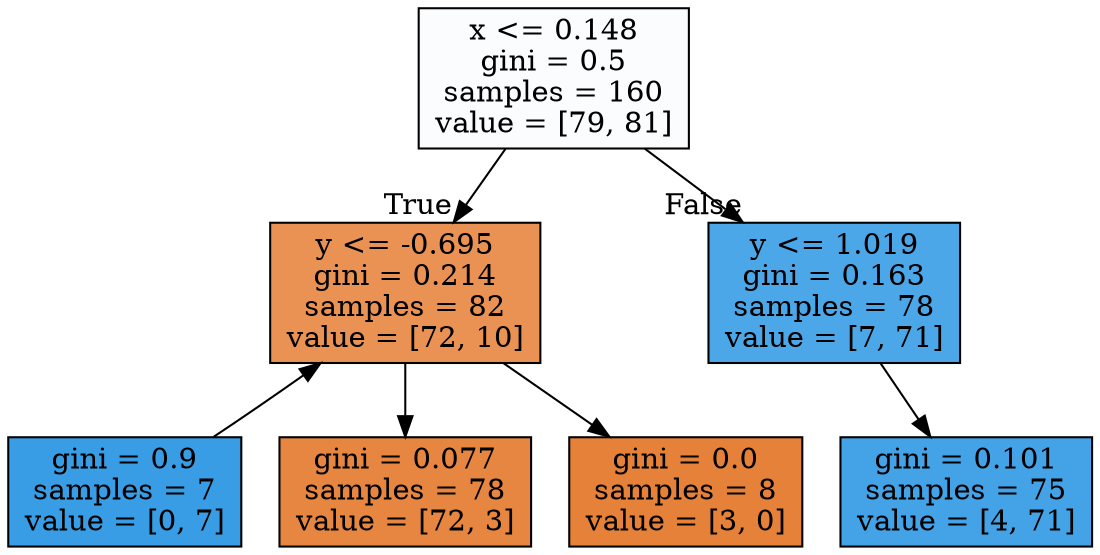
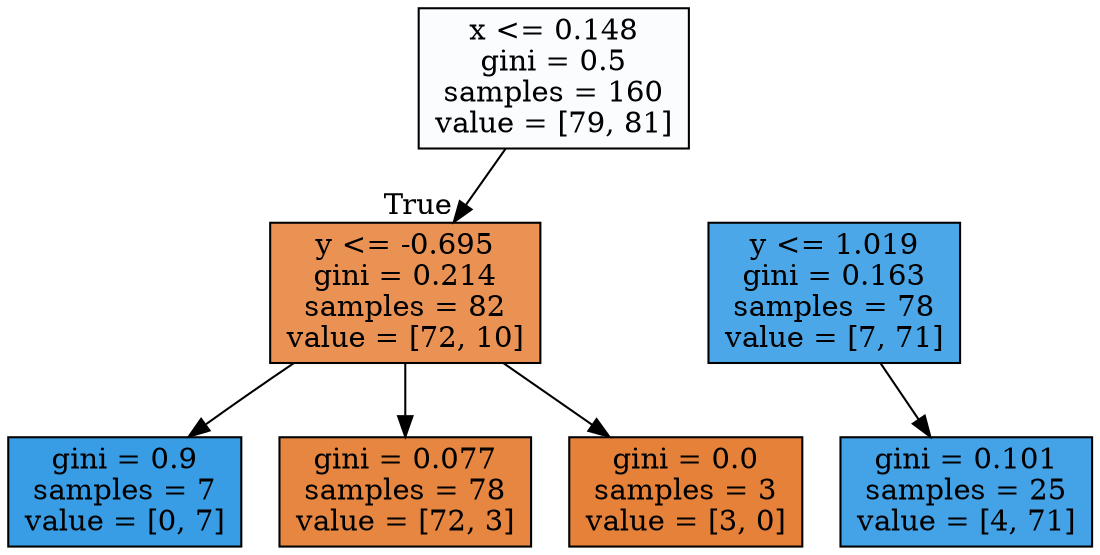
edge "x <= 0.148 gini = 0.5 samples = 160 value = [79, 81]" -> "y <= 1.019 gini = 0.163 samples = 78 value = [7, 71]": removed
edge "gini = 0.9 samples = 7 value = [0, 7]" -> "y <= -0.695 gini = 0.214 samples = 82 value = [72, 10]": reversed
node "gini = 0.0 samples = 8 value = [3, 0]": label "gini = 0.0 samples = 8 value = [3, 0]" -> "gini = 0.0 samples = 3 value = [3, 0]"
node "gini = 0.101 samples = 75 value = [4, 71]": label "gini = 0.101 samples = 75 value = [4, 71]" -> "gini = 0.101 samples = 25 value = [4, 71]"
